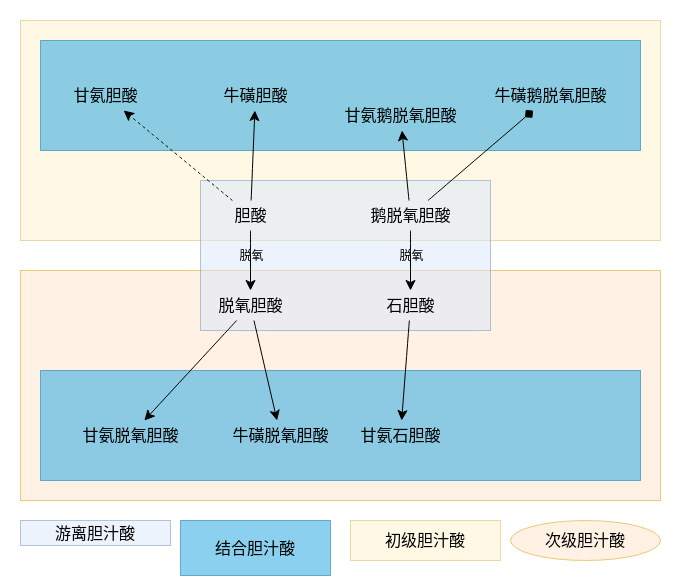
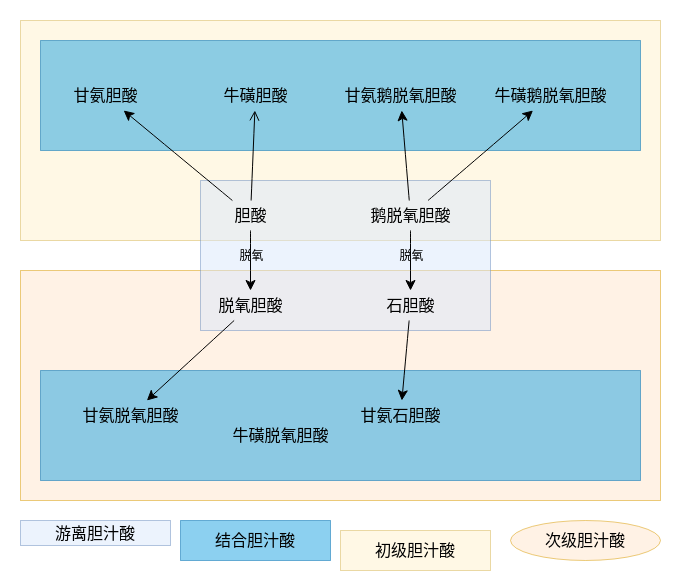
node "甘氨鹅脱氧胆酸": moved (401, 116) -> (401, 96)
edge "鹅脱氧胆酸" -> "牛磺鹅脱氧胆酸": arrowhead diamond -> classic
edge "胆酸" -> "牛磺胆酸": arrowhead classic -> open
edge "胆酸" -> "甘氨胆酸": style dashed -> solid
edge "脱氧胆酸" -> "牛磺脱氧胆酸": removed
node "甘氨脱氧胆酸": moved (131, 436) -> (131, 416)
node "甘氨石胆酸": moved (401, 436) -> (401, 416)
node "初级胆汁酸": moved (426, 541) -> (416, 551)
node "结合胆汁酸": size 150x55 -> 150x40
